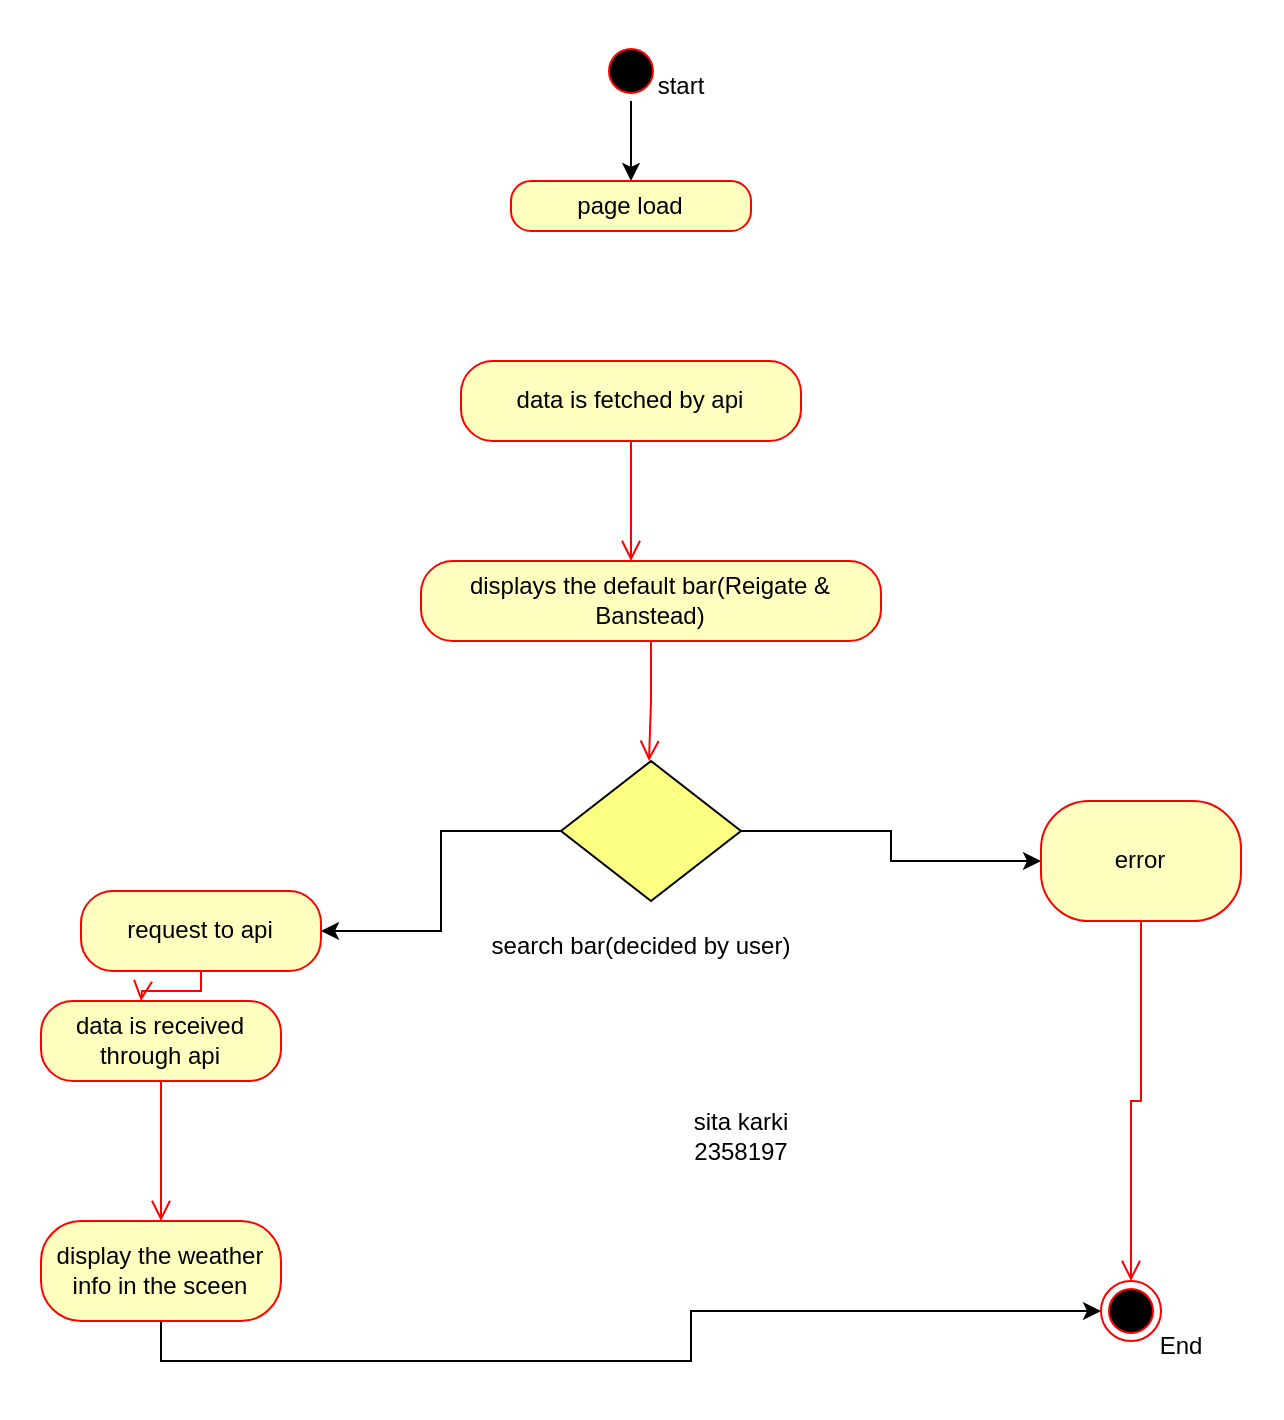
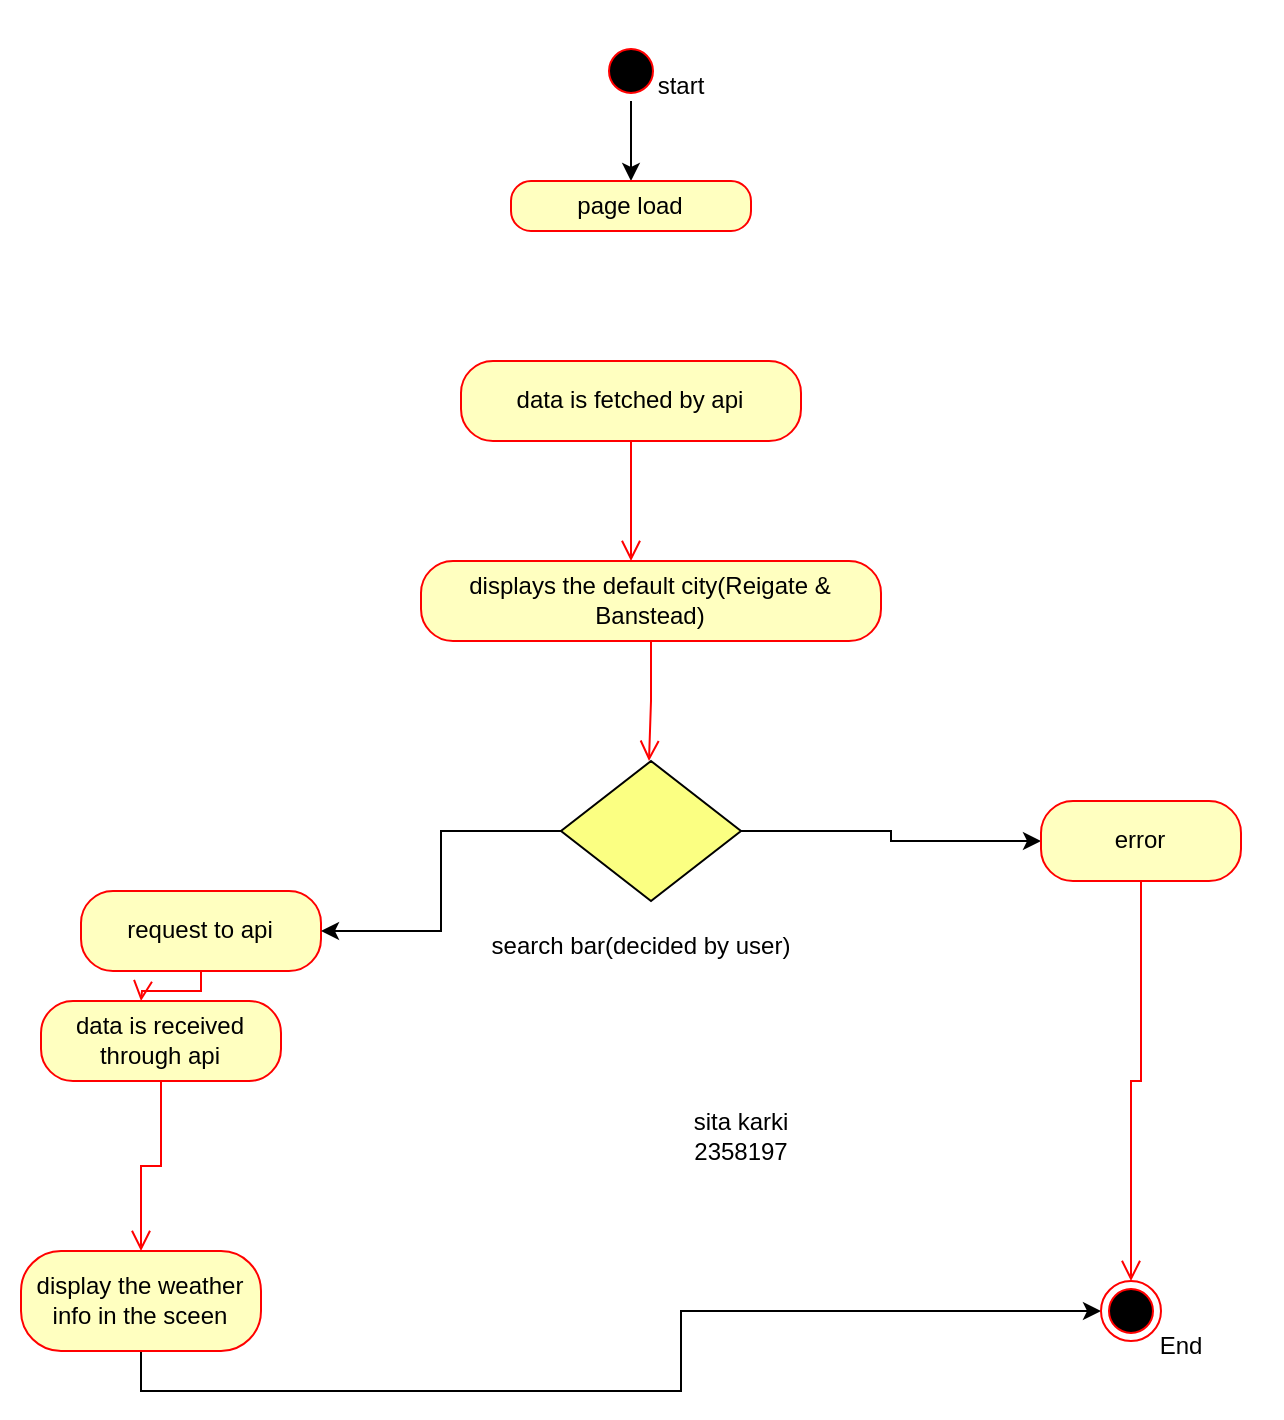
node "displays the default bar(Reigate & Banstead)": label "displays the default bar(Reigate & Banstead)" -> "displays the default city(Reigate & Banstead)"
node "error": size 200x120 -> 200x80
node "display the weather info in the sceen": moved (161, 1271) -> (141, 1301)
